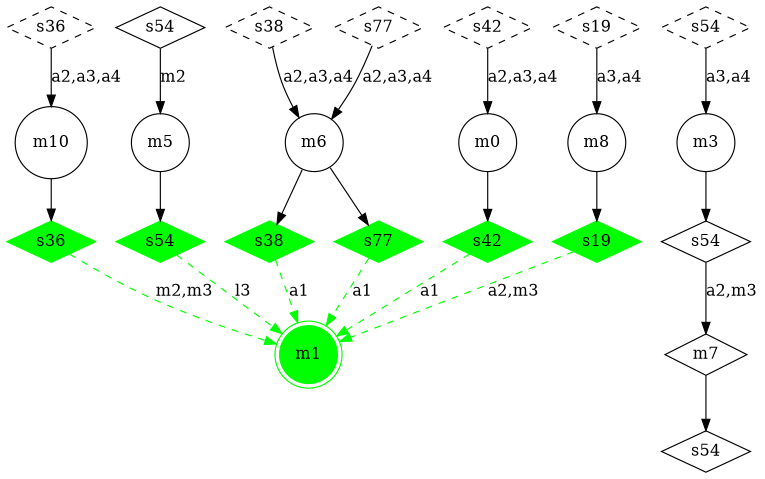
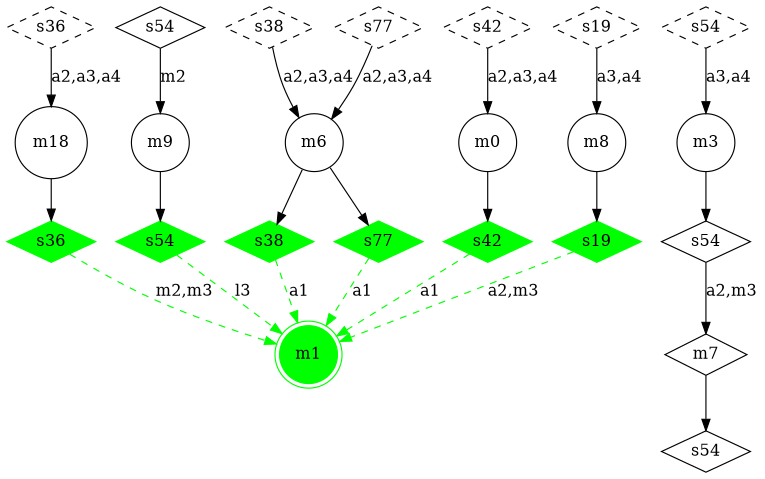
node "m10": label "m10" -> "m18"
node "m5": label "m5" -> "m9"
